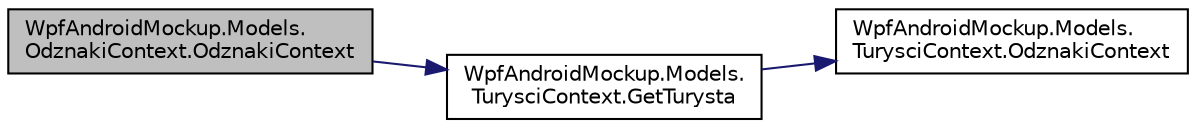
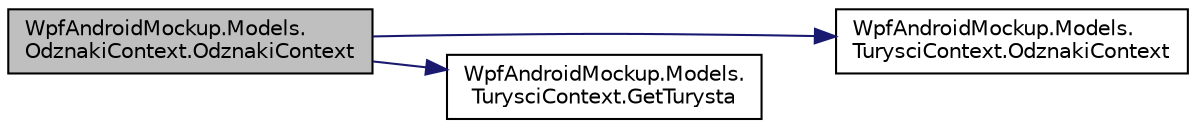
edge "WpfAndroidMockup.Models. TurysciContext.GetTurysta" -> "WpfAndroidMockup.Models. TurysciContext.OdznakiContext": now "WpfAndroidMockup.Models. OdznakiContext.OdznakiContext" -> "WpfAndroidMockup.Models. TurysciContext.OdznakiContext"
